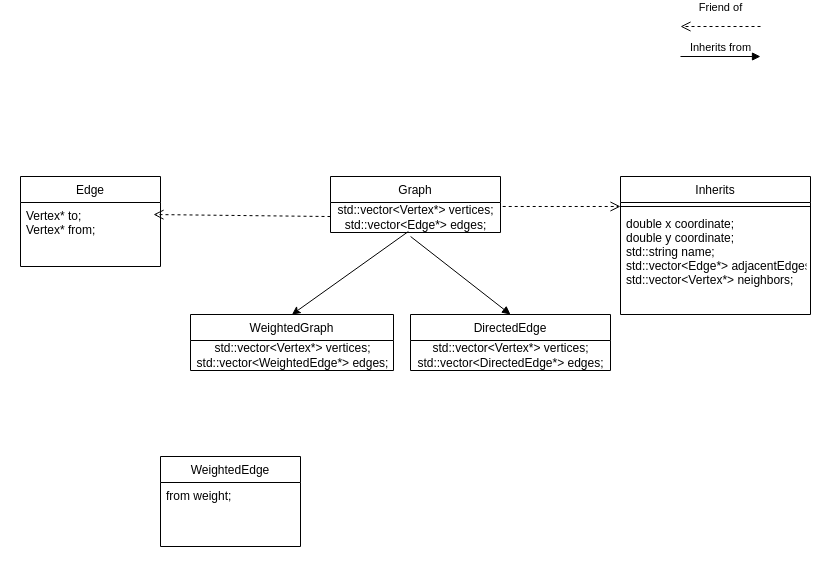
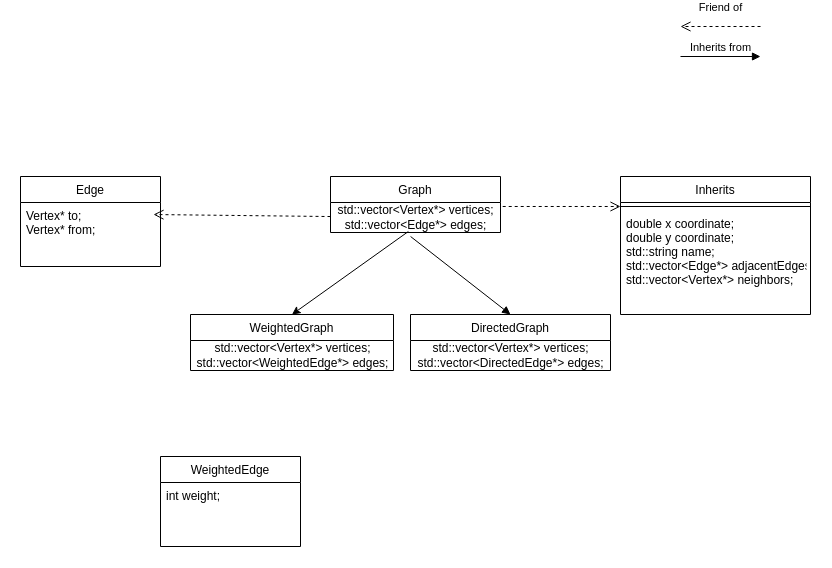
node "DirectedEdge": label "DirectedEdge" -> "DirectedGraph"
node "from weight;": label "from weight;" -> "int weight;"
